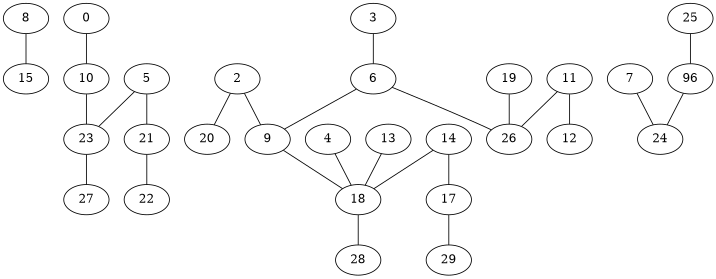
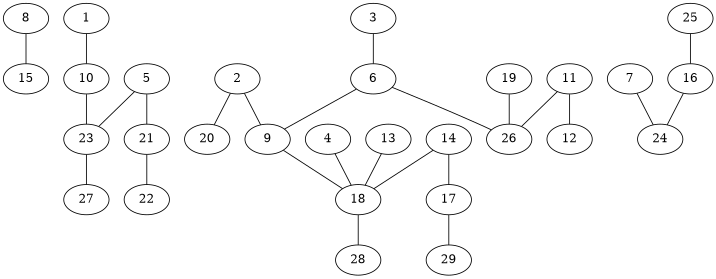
node "0": label "0" -> "1"
node "96": label "96" -> "16"
